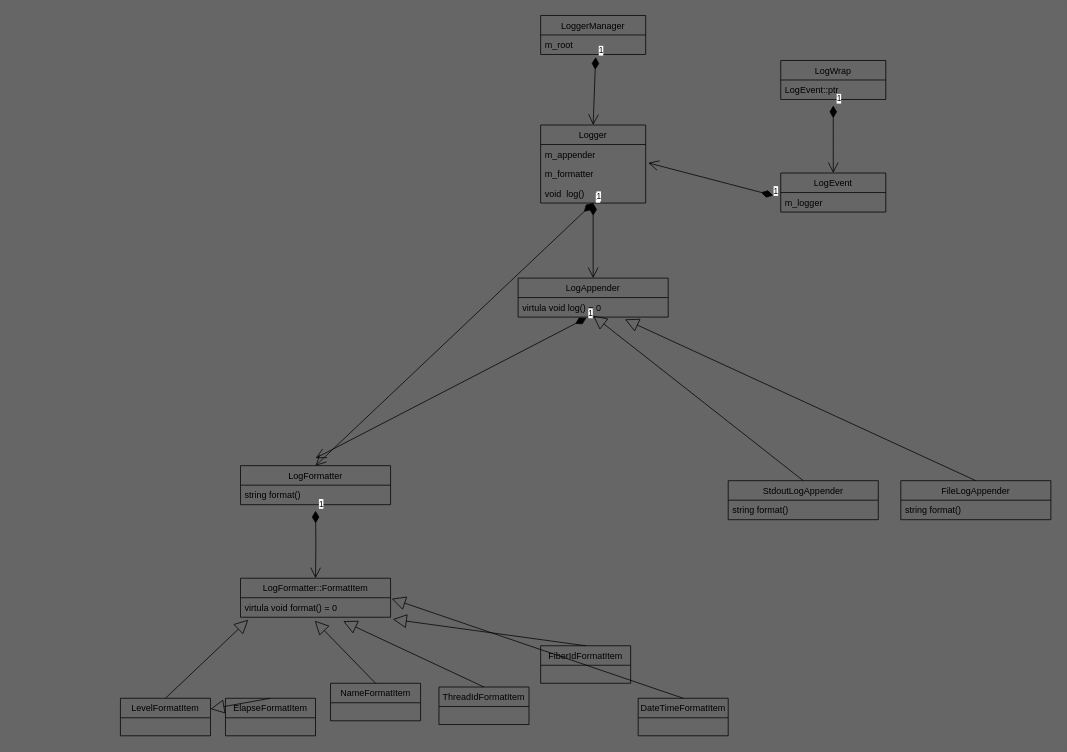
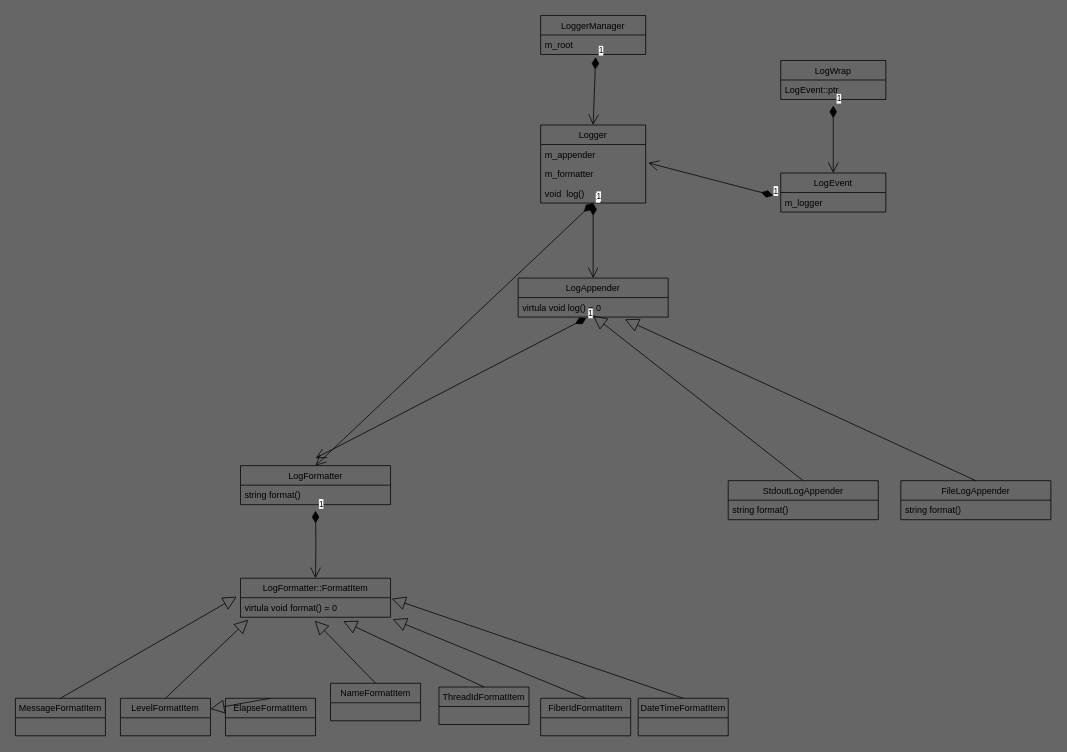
edge "MessageFormatItem" -> "virtula void format() = 0": added
node "FiberIdFormatItem": moved (585, 664) -> (585, 717)
node "MessageFormatItem": added
